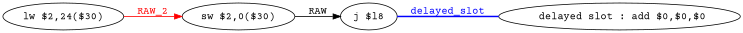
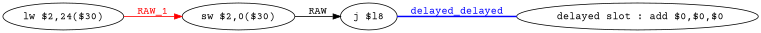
edge "lw $2,24($30)" -> "sw $2,0($30)": label "RAW_2" -> "RAW_1"
edge "j $l8" -- "delayed slot : add $0,$0,$0": label "delayed_slot" -> "delayed_delayed"
